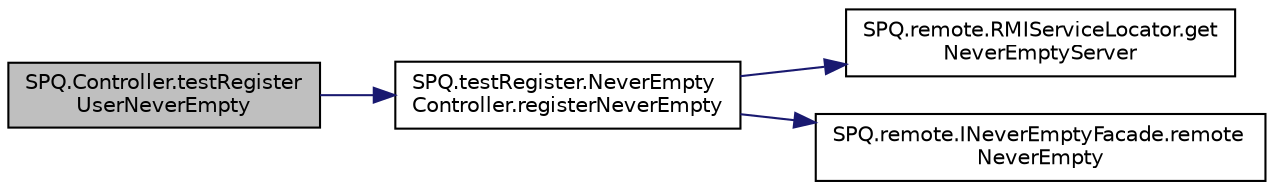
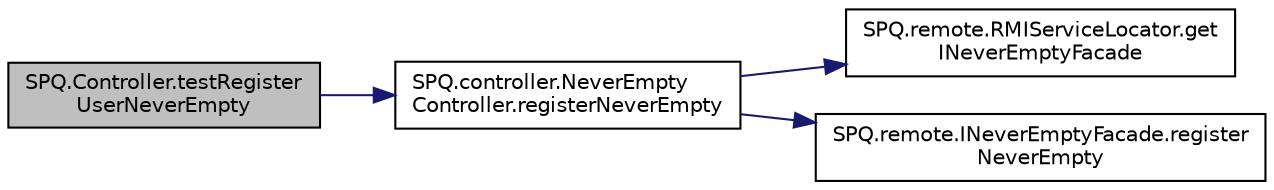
node "SPQ.remote.RMIServiceLocator.get NeverEmptyServer": label "SPQ.remote.RMIServiceLocator.get NeverEmptyServer" -> "SPQ.remote.RMIServiceLocator.get INeverEmptyFacade"
node "SPQ.testRegister.NeverEmpty Controller.registerNeverEmpty": label "SPQ.testRegister.NeverEmpty Controller.registerNeverEmpty" -> "SPQ.controller.NeverEmpty Controller.registerNeverEmpty"
node "SPQ.remote.INeverEmptyFacade.remote NeverEmpty": label "SPQ.remote.INeverEmptyFacade.remote NeverEmpty" -> "SPQ.remote.INeverEmptyFacade.register NeverEmpty"
